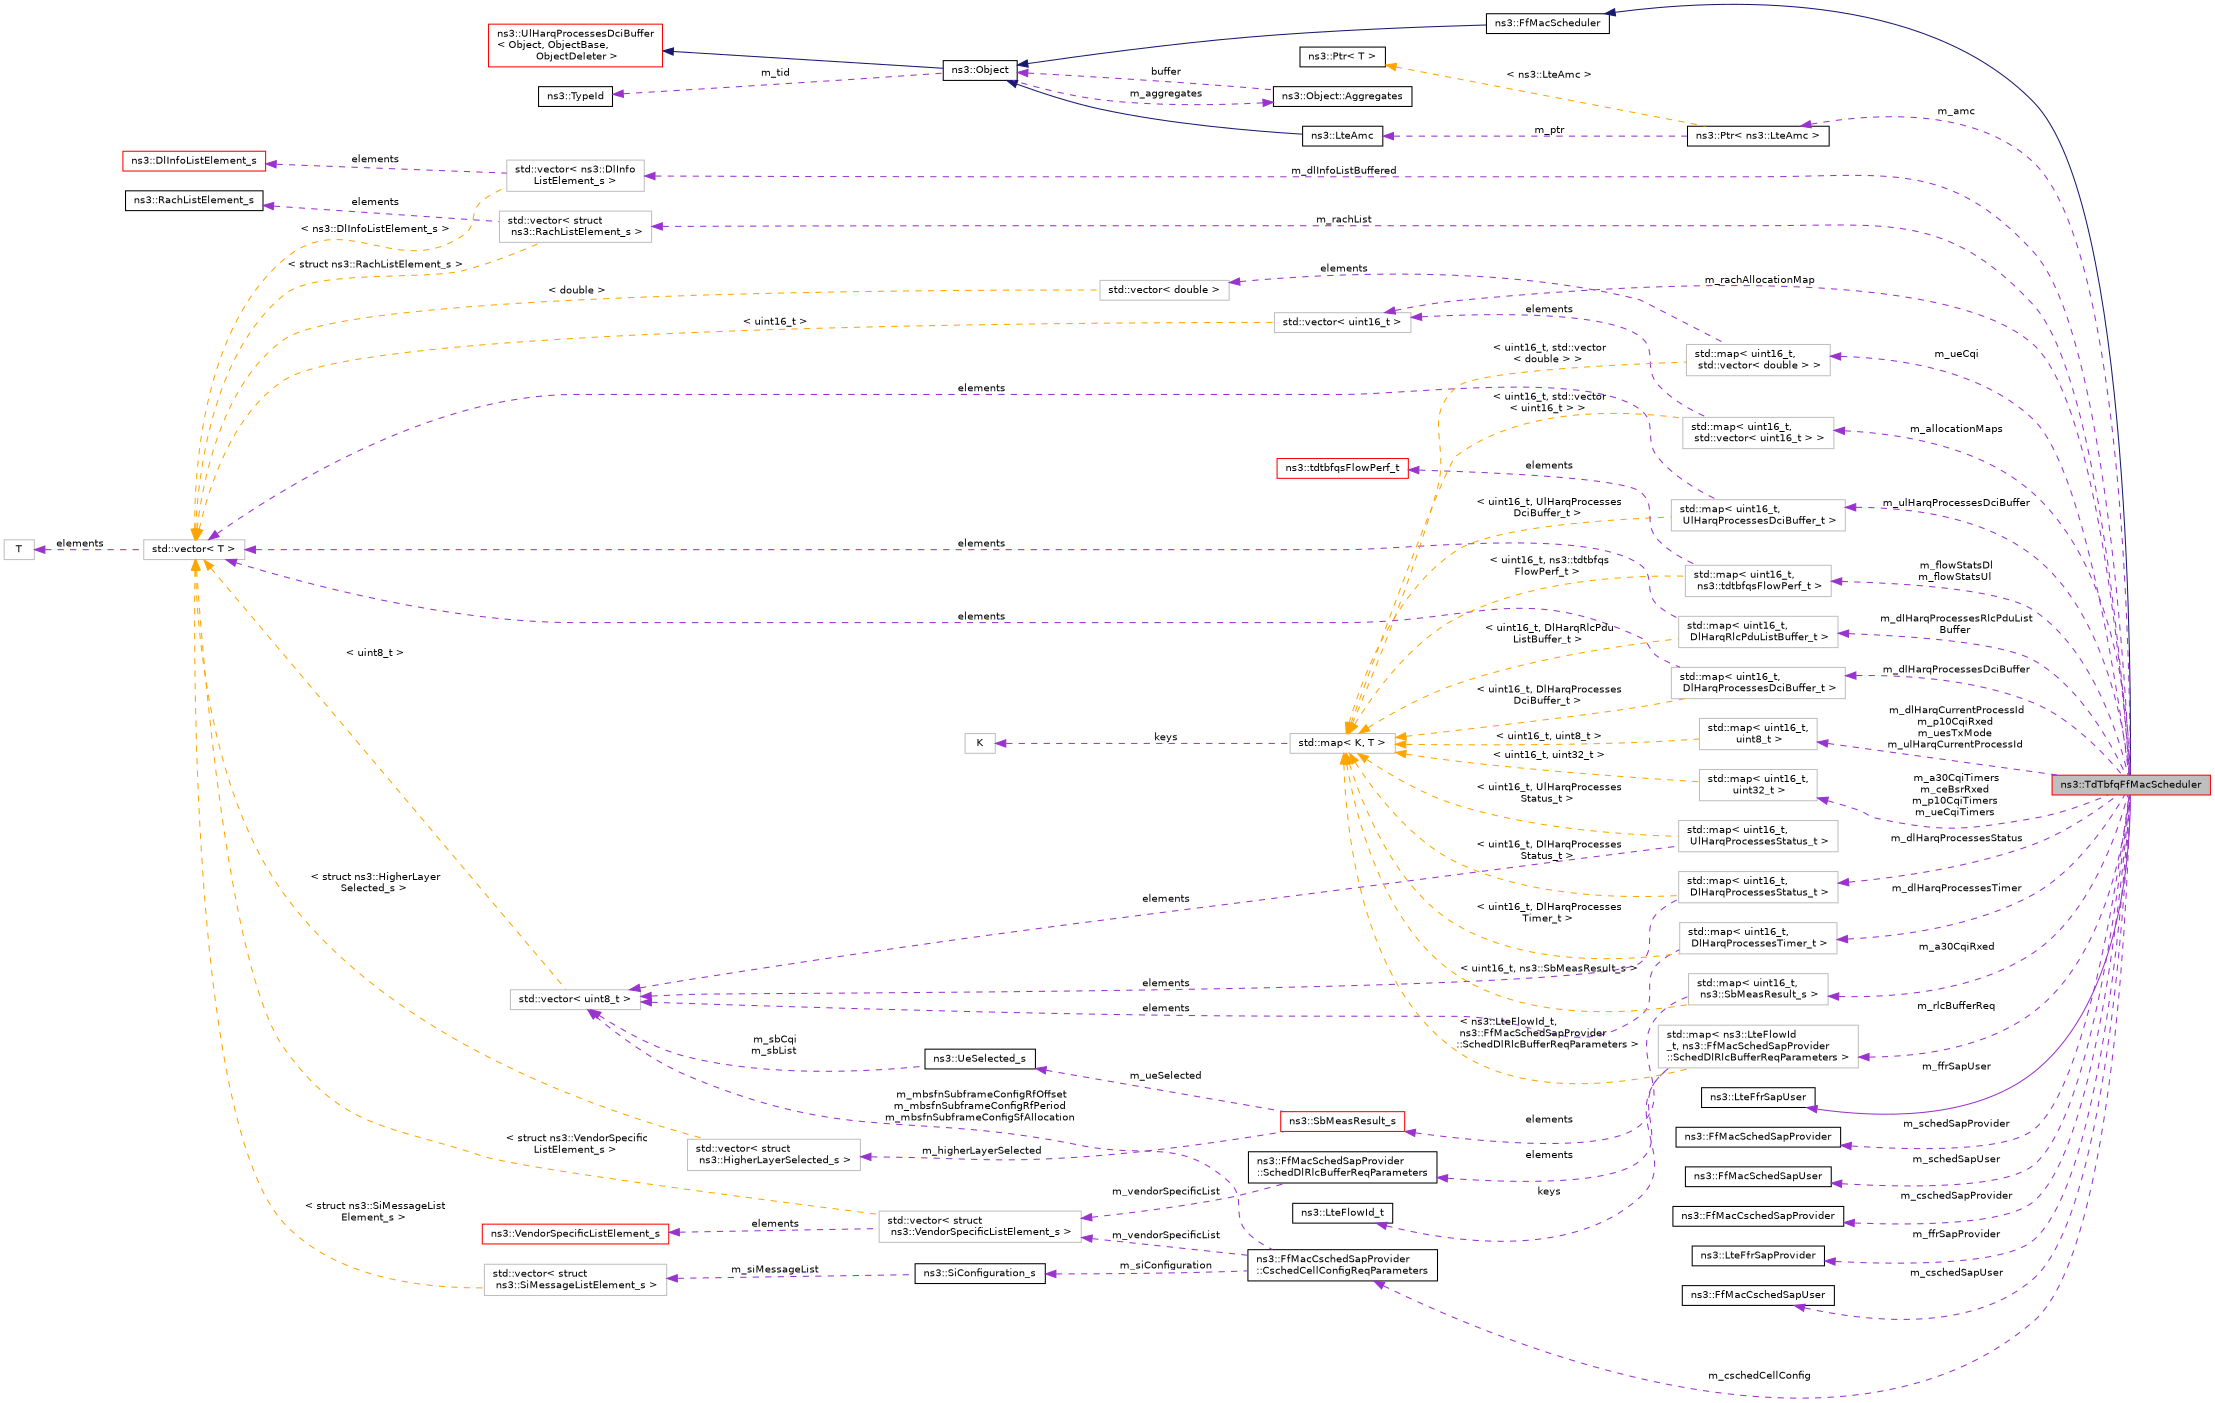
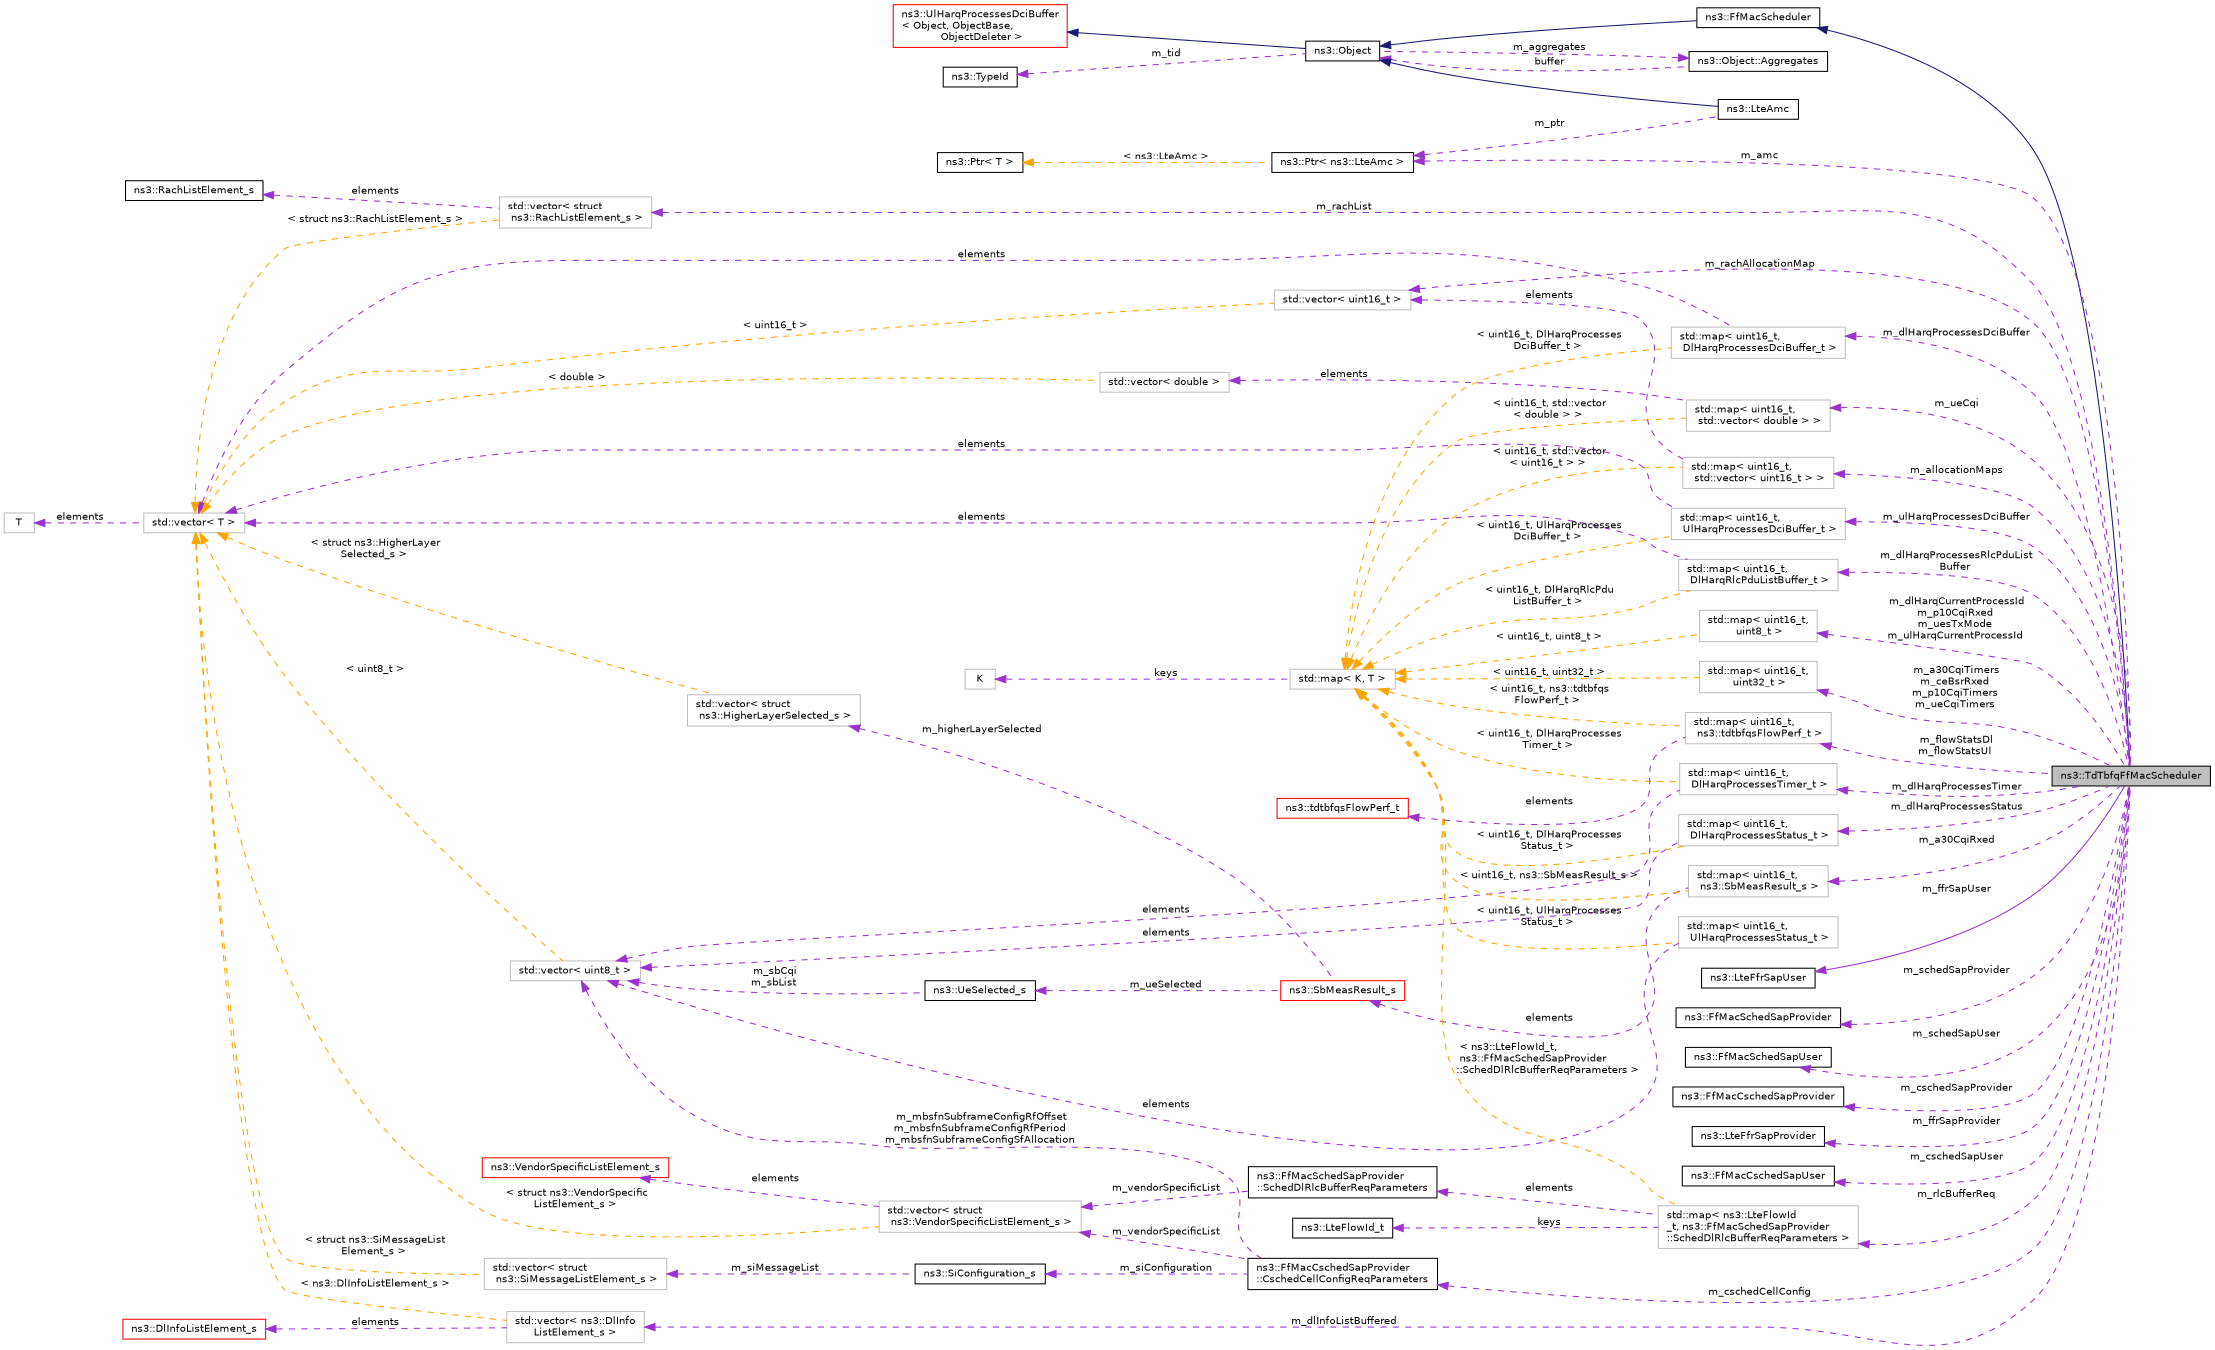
edge "ns3::Ptr< ns3::LteAmc >" -> "ns3::LteAmc": reversed
node "ns3::TdTbfqFfMacScheduler": color red -> black
